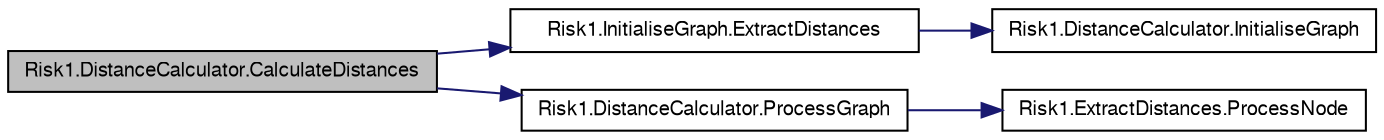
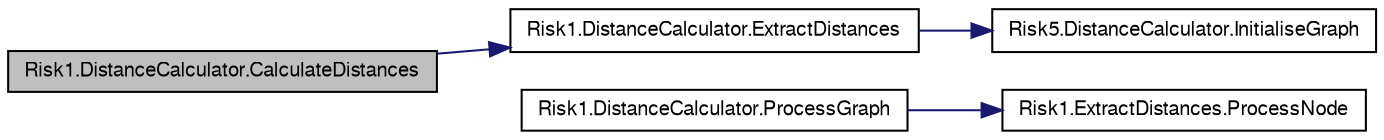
node "Risk1.InitialiseGraph.ExtractDistances": label "Risk1.InitialiseGraph.ExtractDistances" -> "Risk1.DistanceCalculator.ExtractDistances"
node "Risk1.DistanceCalculator.InitialiseGraph": label "Risk1.DistanceCalculator.InitialiseGraph" -> "Risk5.DistanceCalculator.InitialiseGraph"
edge "Risk1.DistanceCalculator.CalculateDistances" -> "Risk1.DistanceCalculator.ProcessGraph": removed
